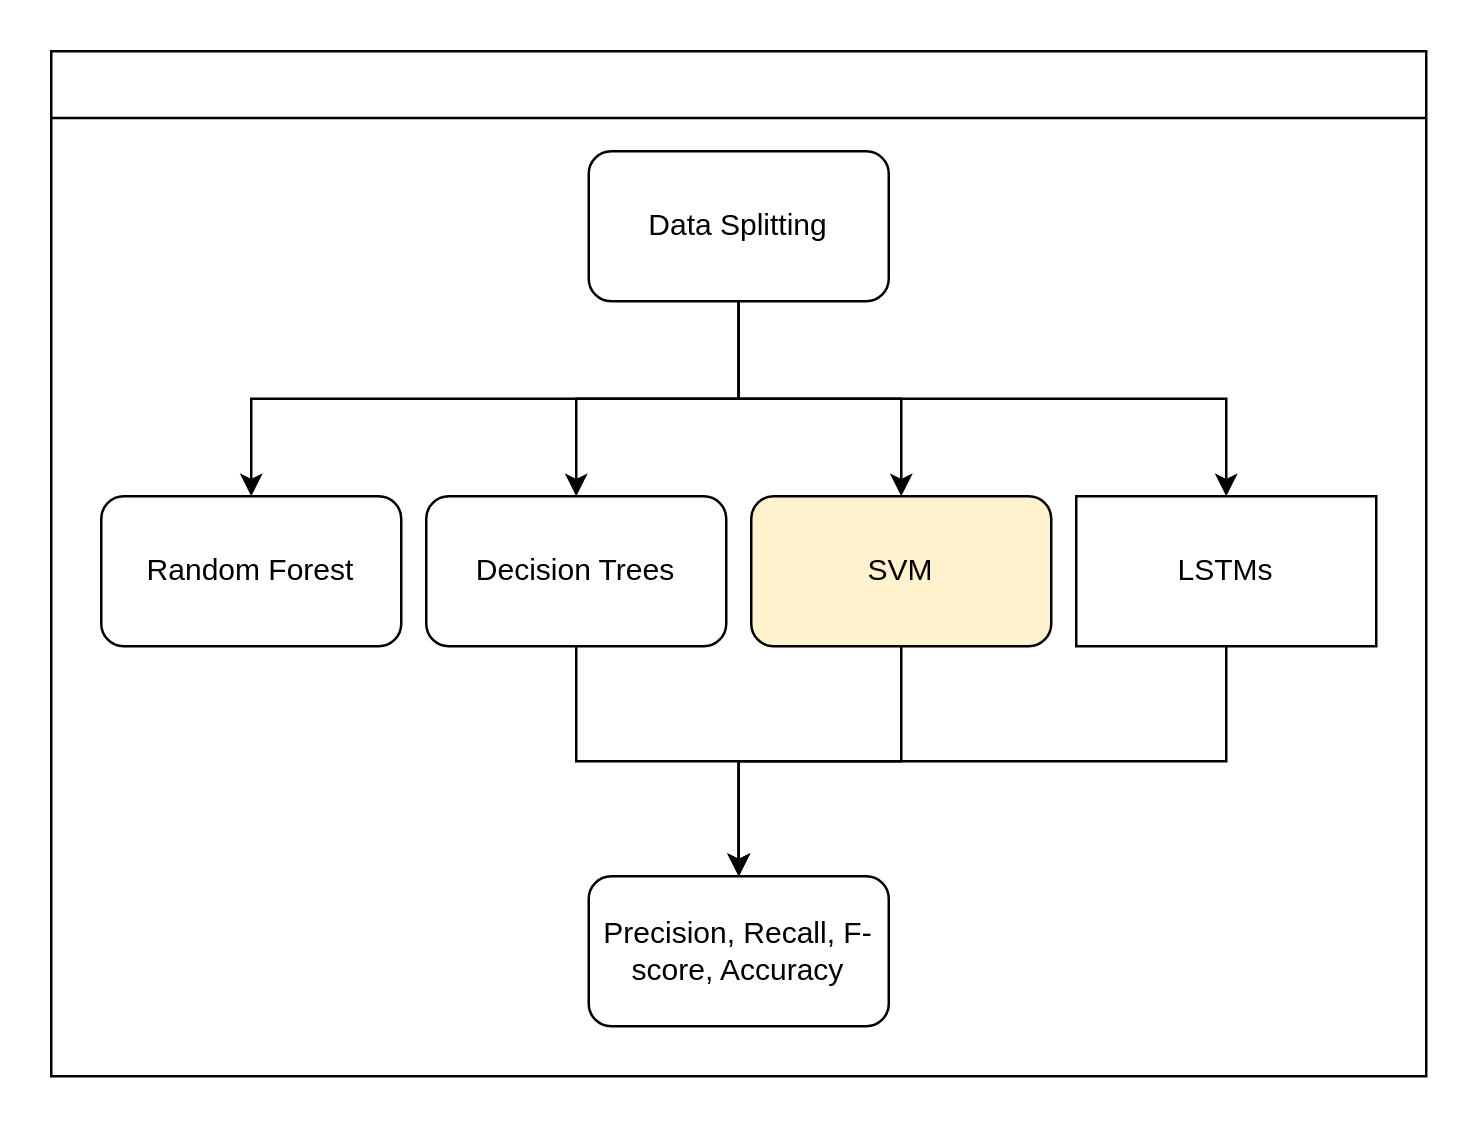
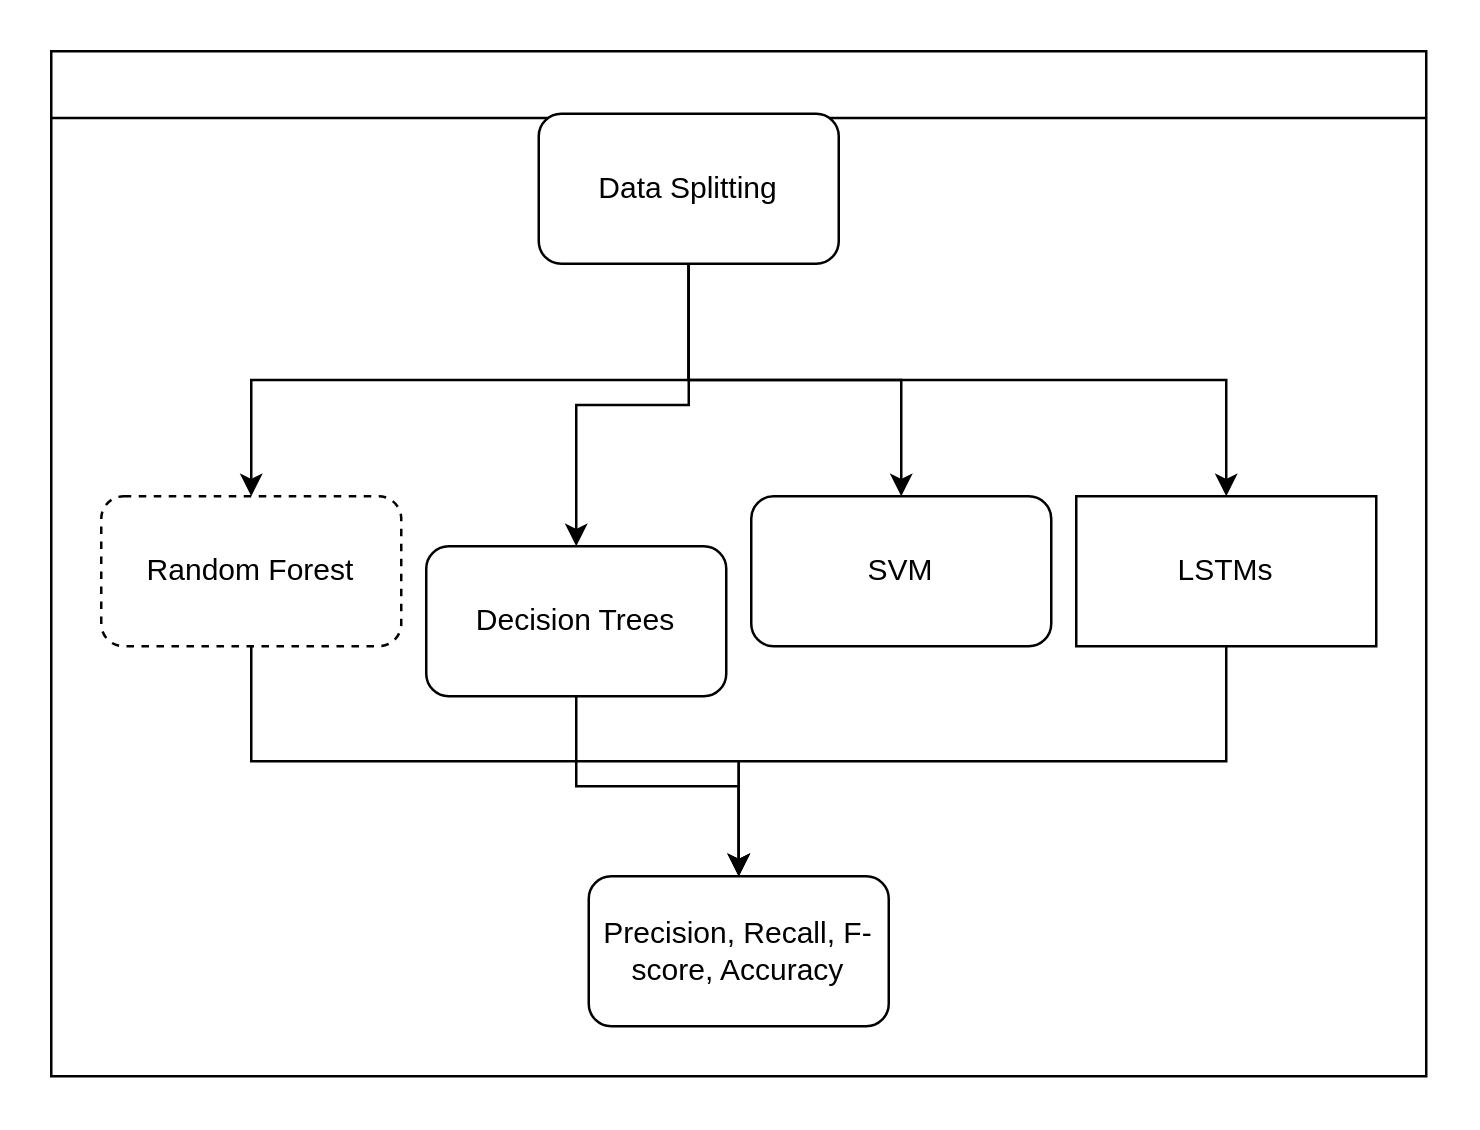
node "Data Splitting": moved (739, 226) -> (689, 189)
node "Random Forest": style solid -> dashed
node "Decision Trees": moved (576, 571) -> (576, 621)
node "SVM": fillcolor #fff2cc -> #ffffff
edge "SVM" -> "Precision, Recall, F-score, Accuracy": removed
edge "Random Forest" -> "Precision, Recall, F-score, Accuracy": added
